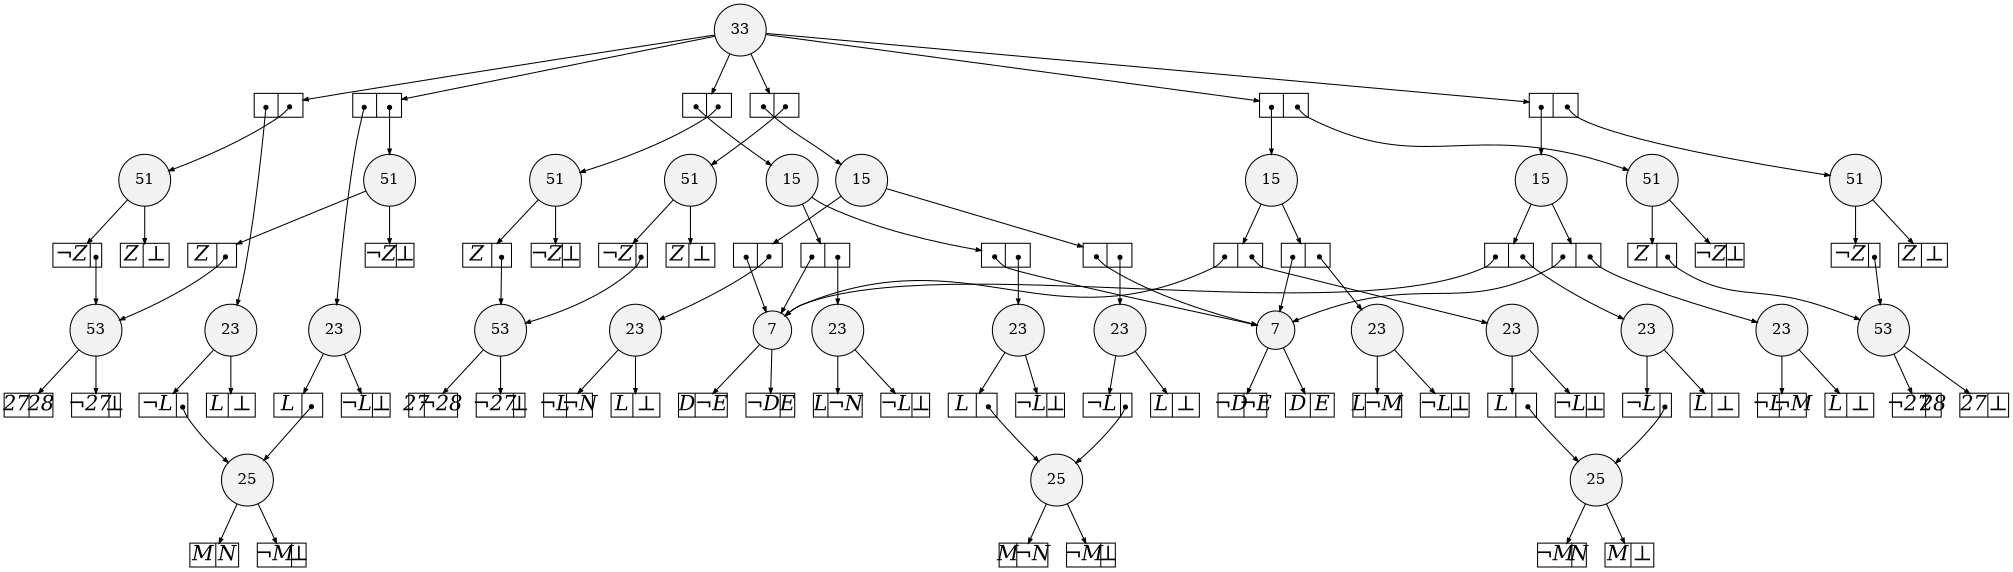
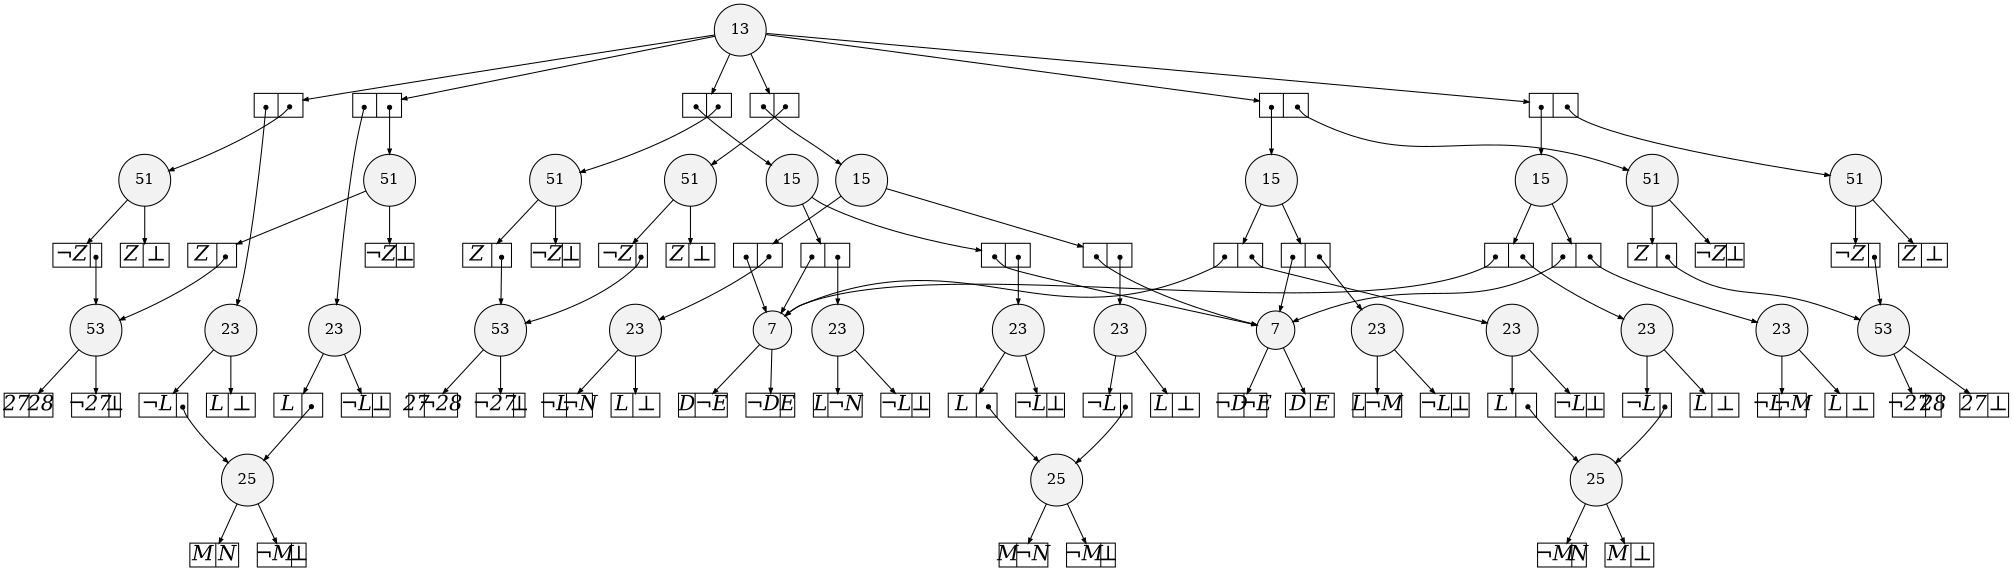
node "33": label "33" -> "13"
